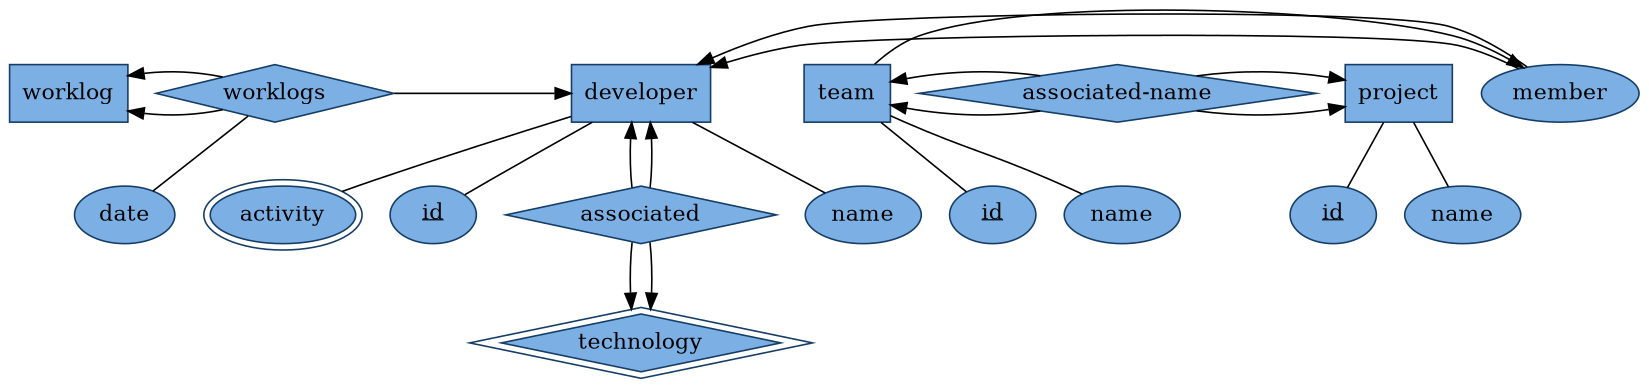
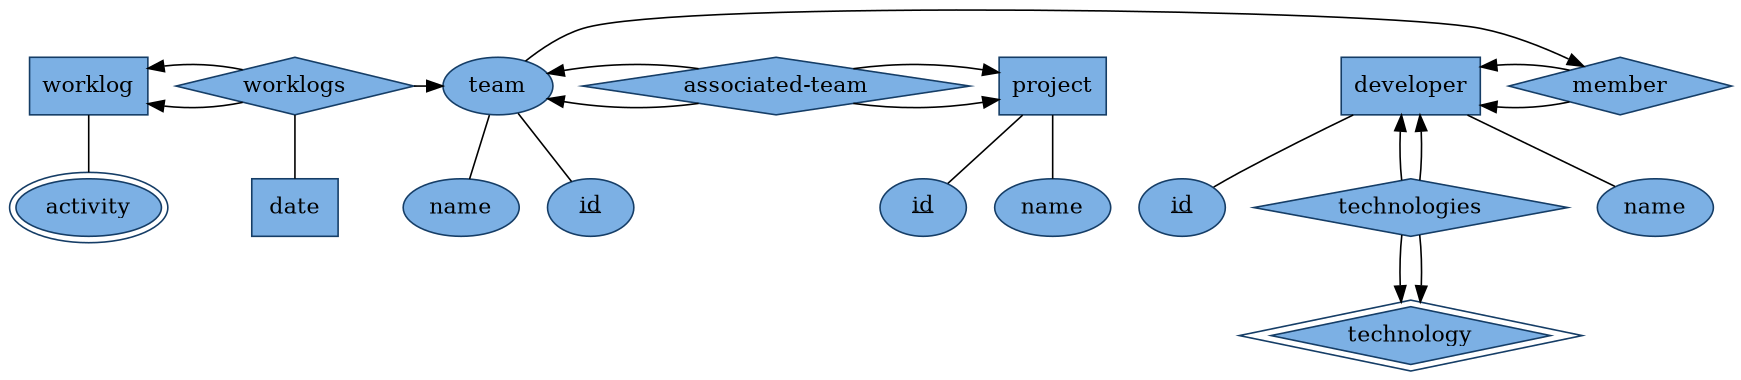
edge "worklogs" -> "developer": now "worklogs" -> "team"
node "team": shape box -> ellipse
node "associated-name": label "associated-name" -> "associated-team"
node "member": shape ellipse -> diamond
edge "developer" -- "activity": now "worklog" -- "activity"
node "date": shape ellipse -> box
node "associated": label "associated" -> "technologies"
